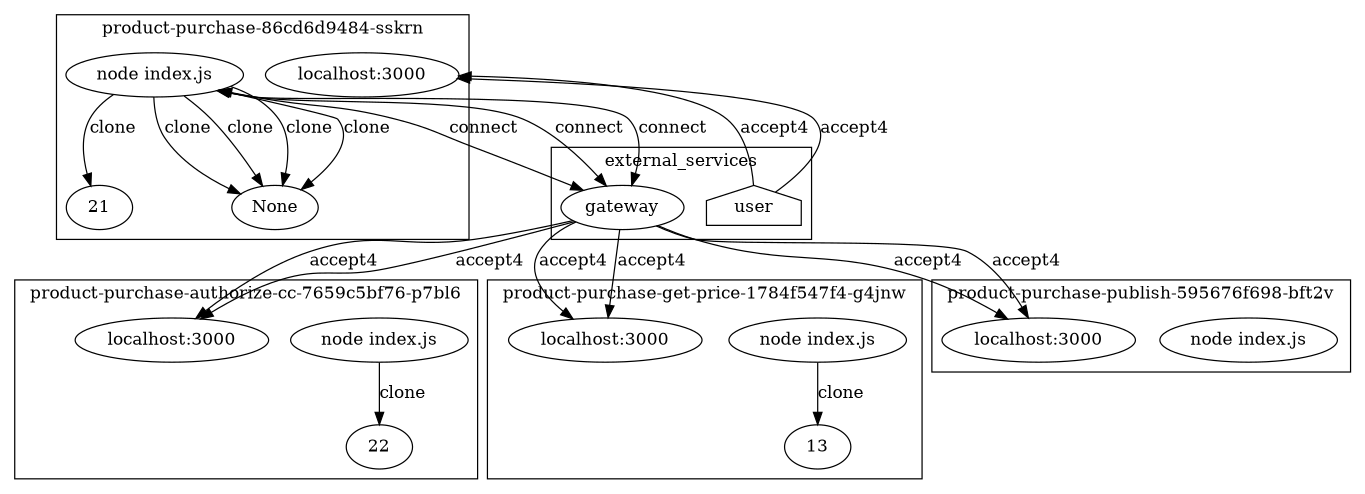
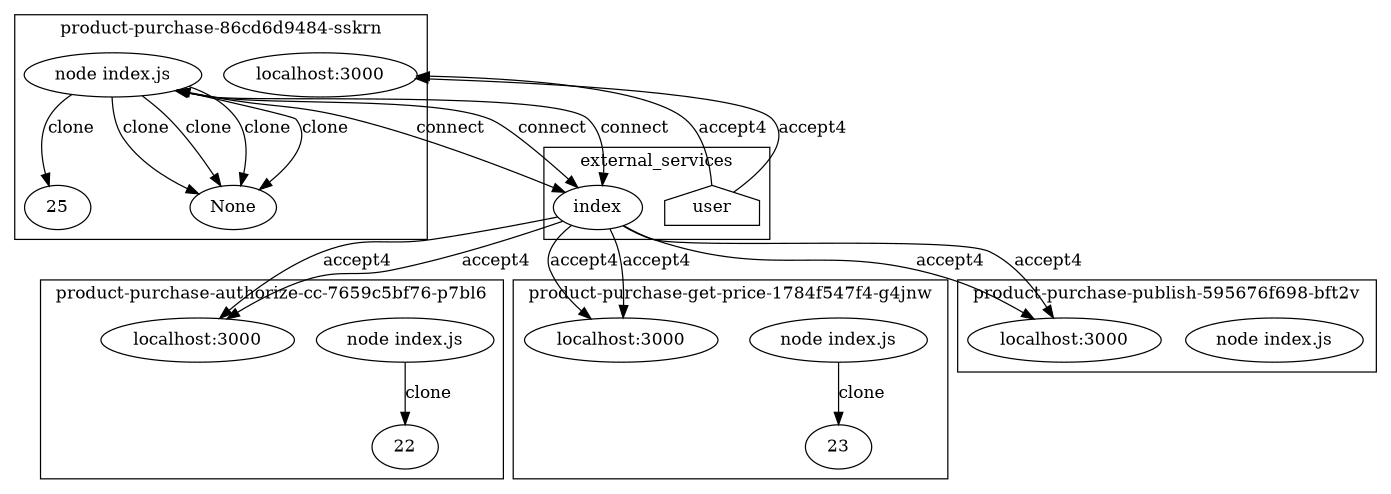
node "21": label "21" -> "25"
node "gateway": label "gateway" -> "index"
node "13": label "13" -> "23"
